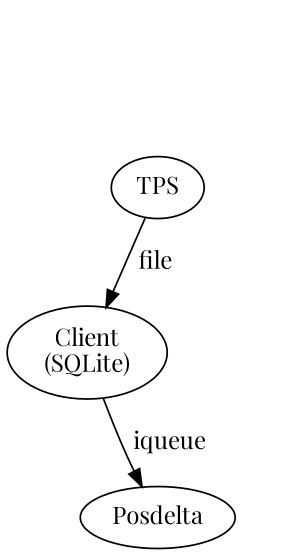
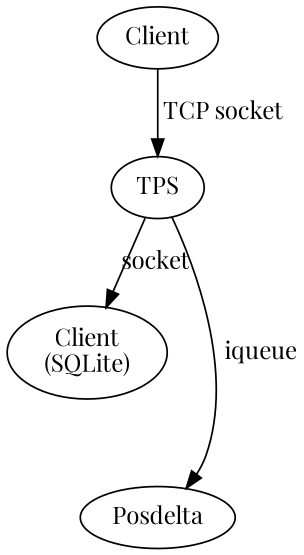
node "Client": added
edge "TPS" -> "Client (SQLite)": label " file" -> " socket"
edge "Client (SQLite)" -> "Posdelta": now "TPS" -> "Posdelta"
